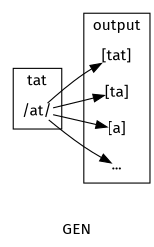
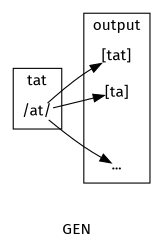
node "[a]": removed
